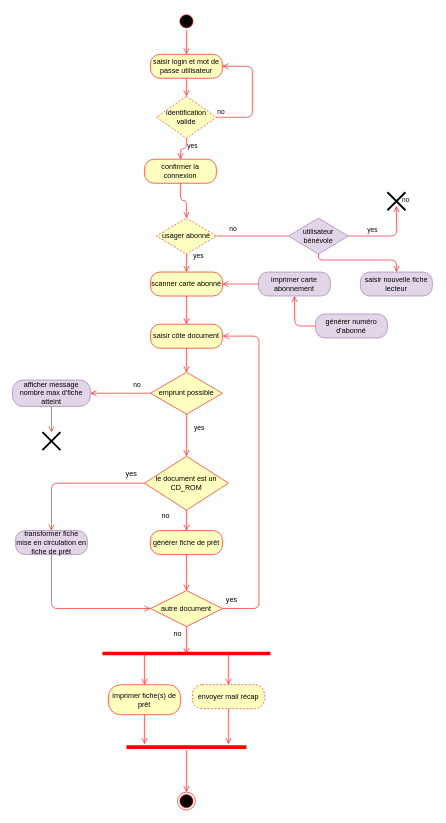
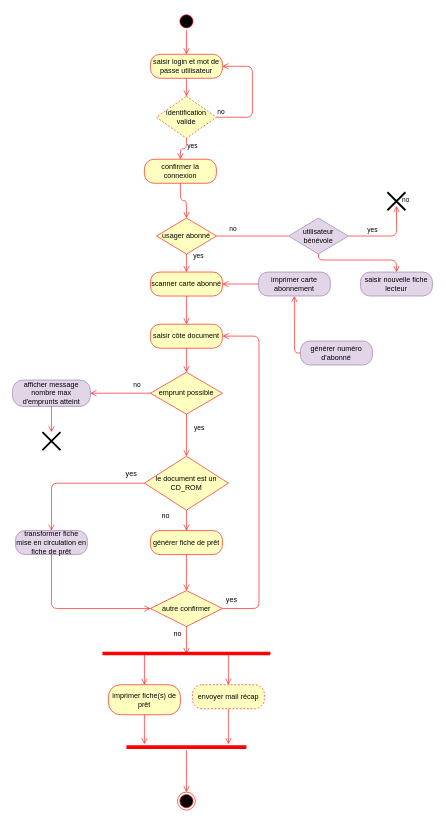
node "usager abonné": style dashed -> solid
node "générer numéro d'abonné": moved (351, 326) -> (336, 353)
node "afficher message nombre max d'fiche atteint": label "afficher message nombre max d'fiche atteint" -> "afficher message nombre max d'emprunts atteint"
node "autre document": label "autre document" -> "autre confirmer"
